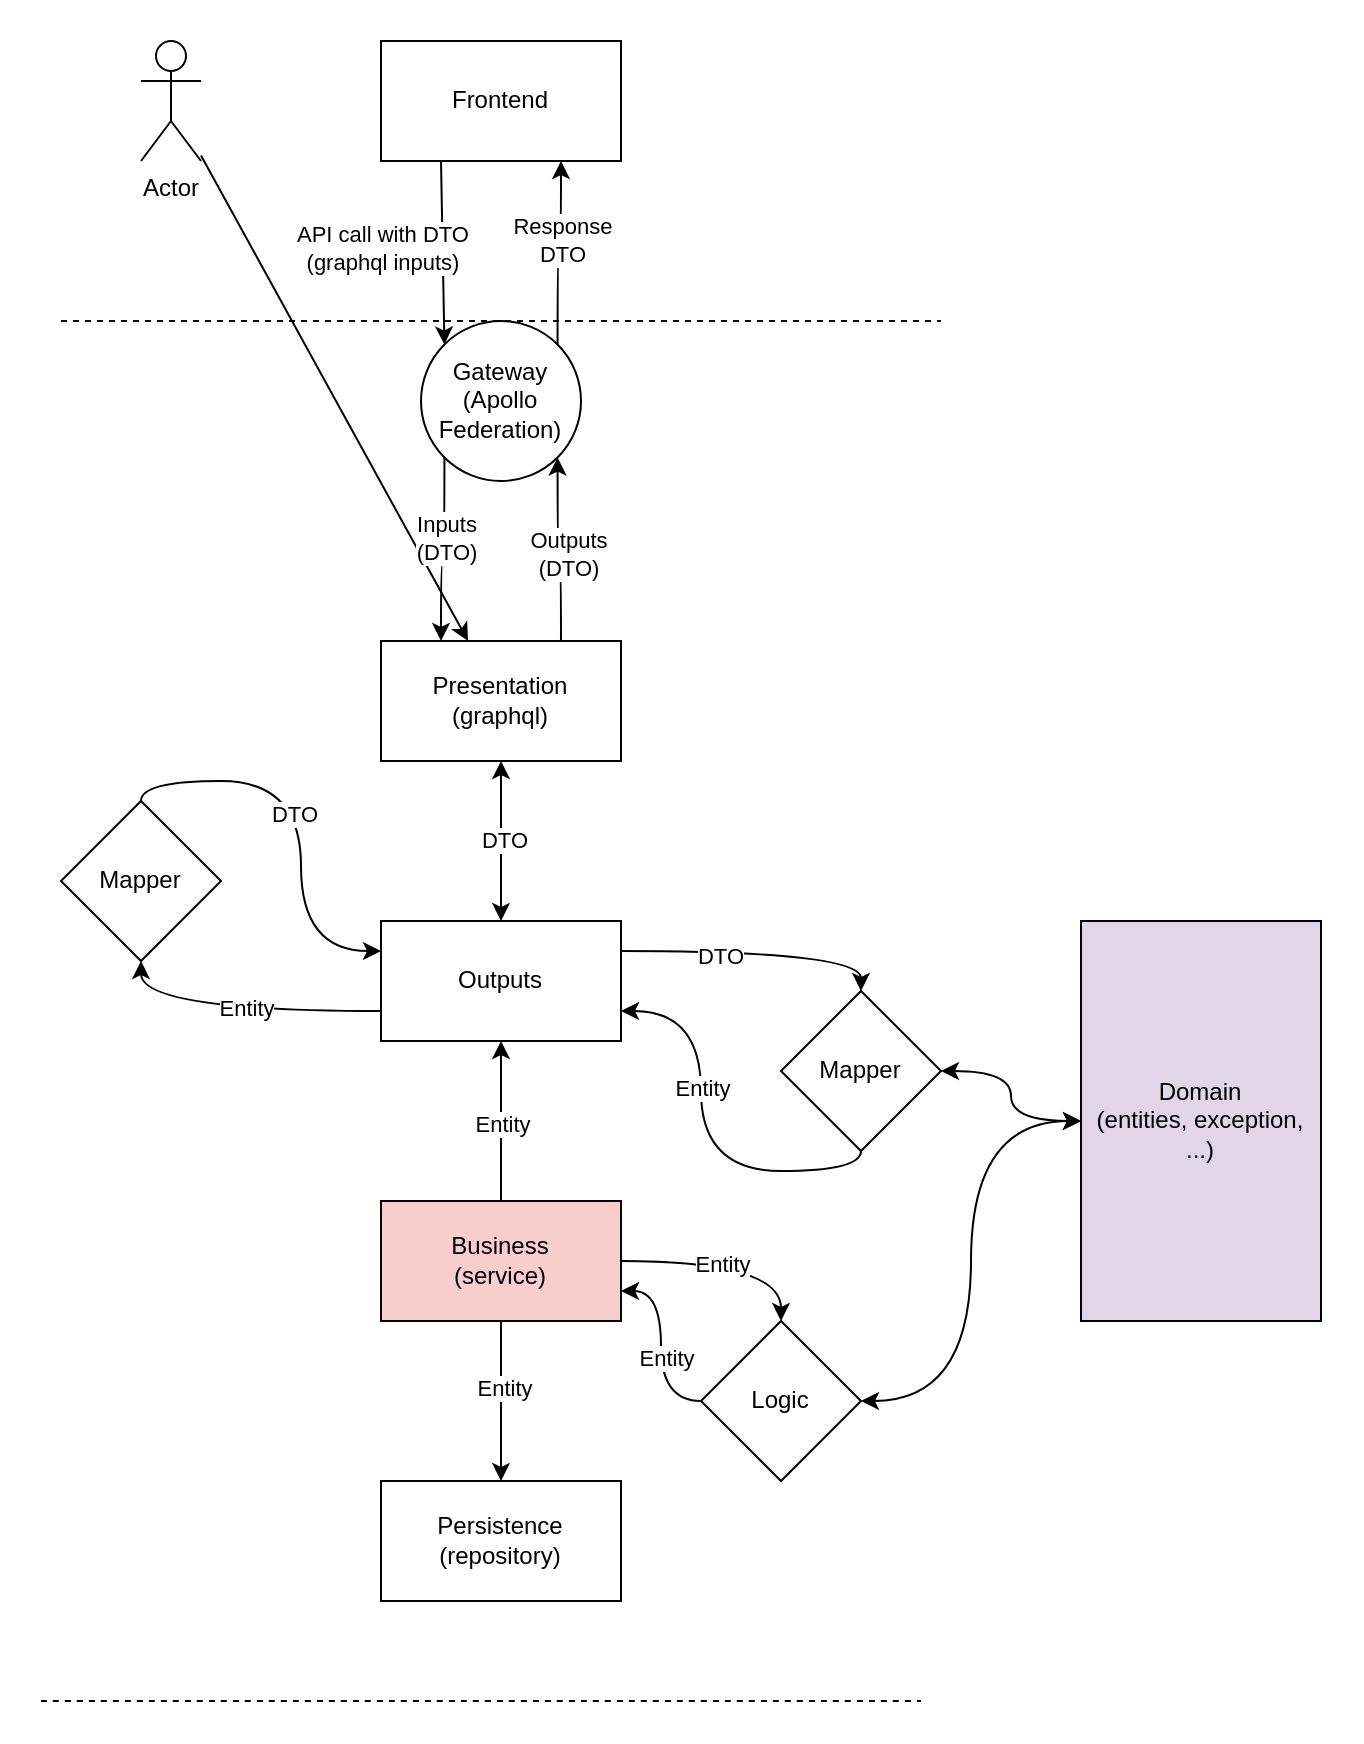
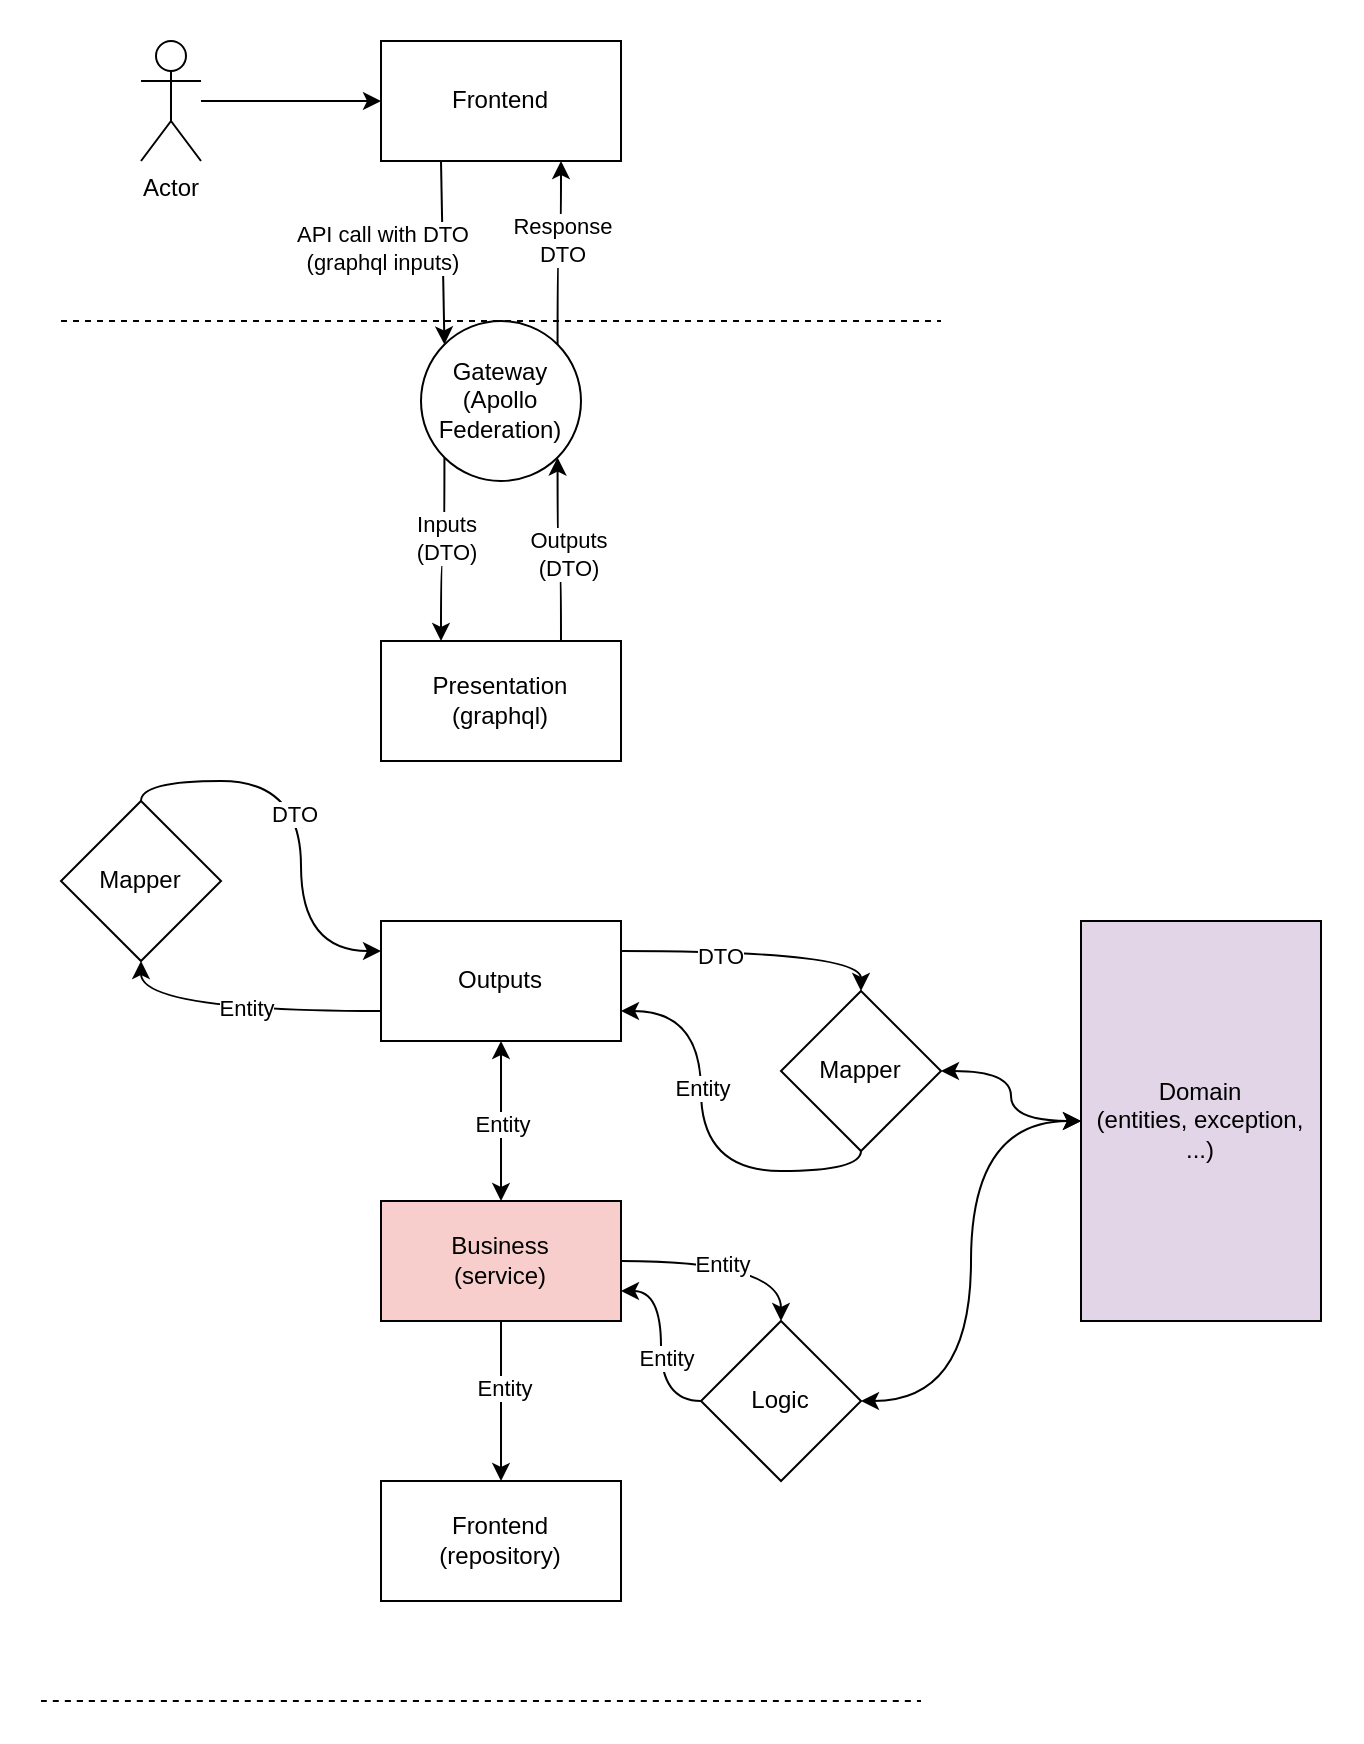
edge "Actor" -> "Presentation (graphql)": now "Actor" -> "Frontend"
edge "Presentation (graphql)" -- "Outputs": removed, label "DTO"
edge "Business (service)" -> "Outputs": arrowhead none -> classic
node "Persistence (repository)": label "Persistence (repository)" -> "Frontend (repository)"
